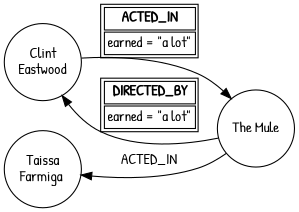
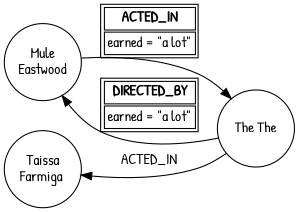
node "Clint Eastwood": label "Clint Eastwood" -> "Mule Eastwood"
node "The Mule": label "The Mule" -> "The The"
